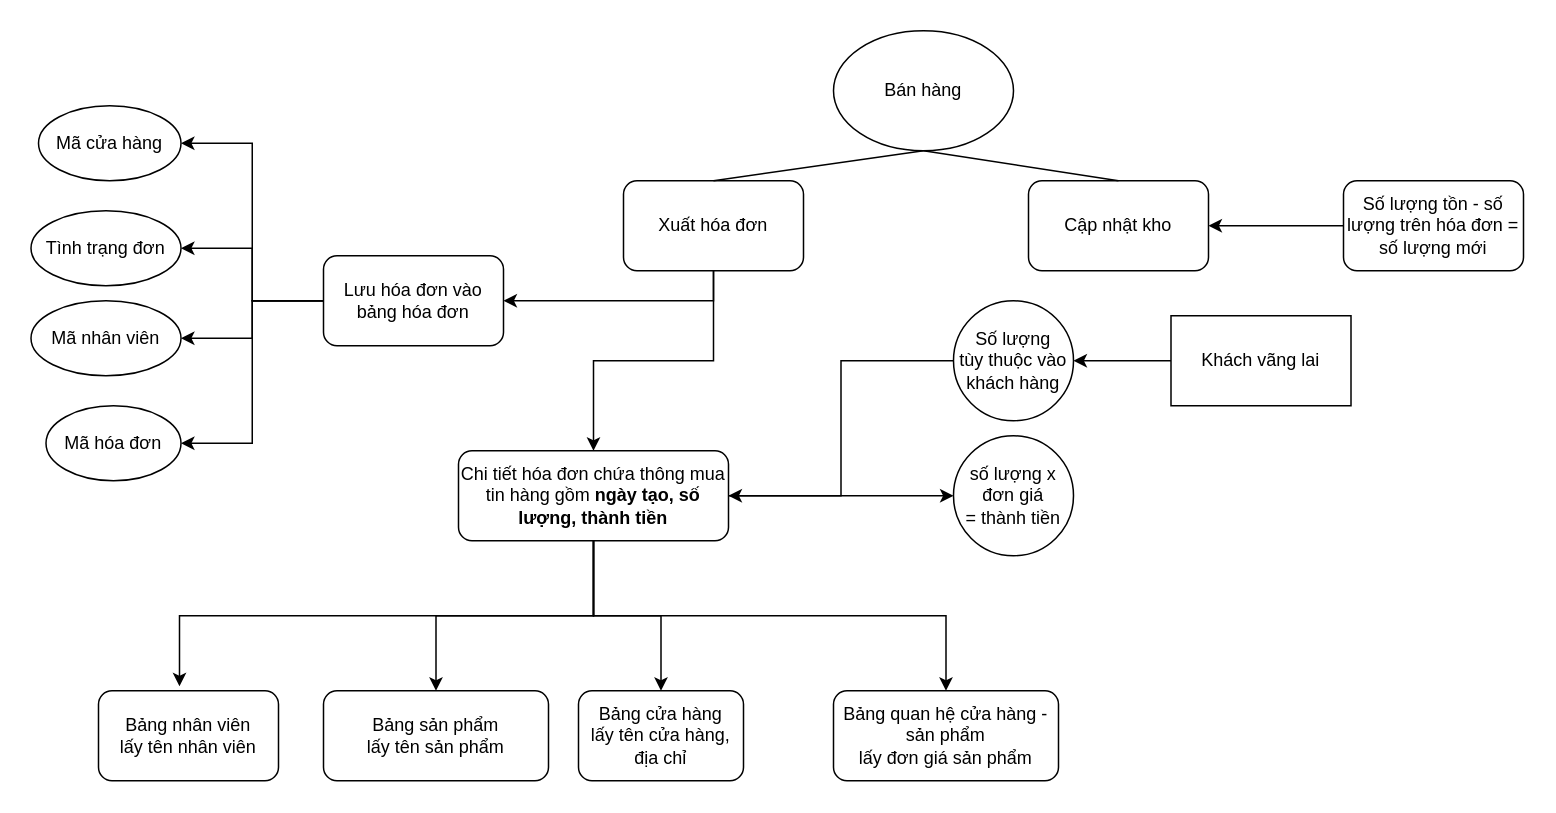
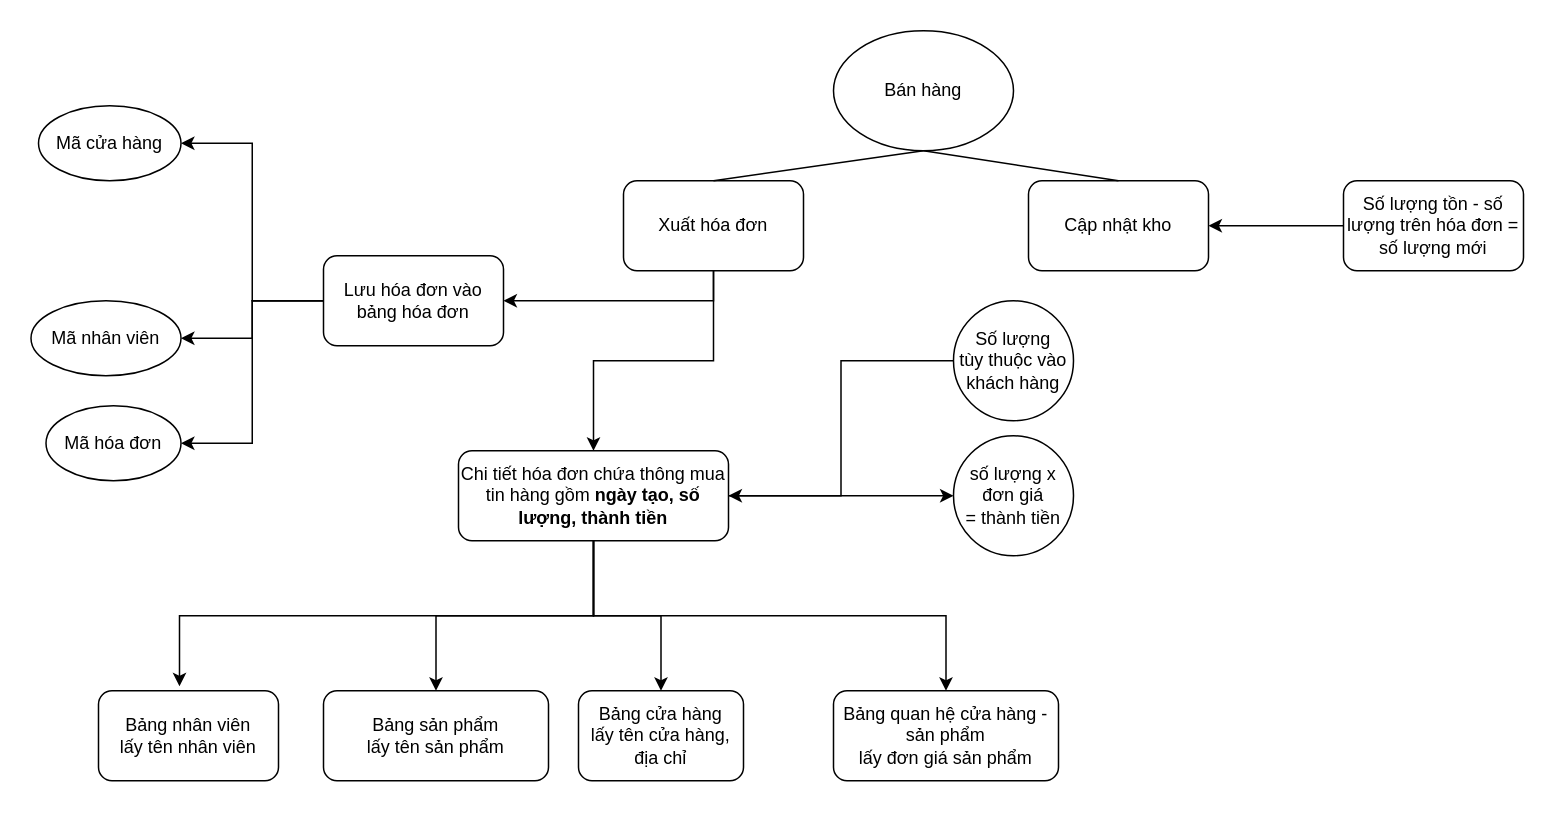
node "Tình trạng đơn": removed
edge "Lưu hóa đơn vào bảng hóa đơn" -> "Tình trạng đơn": removed
edge "Khách vãng lai" -> "Số lượng tùy thuộc vào khách hàng": removed
node "Khách vãng lai": removed
